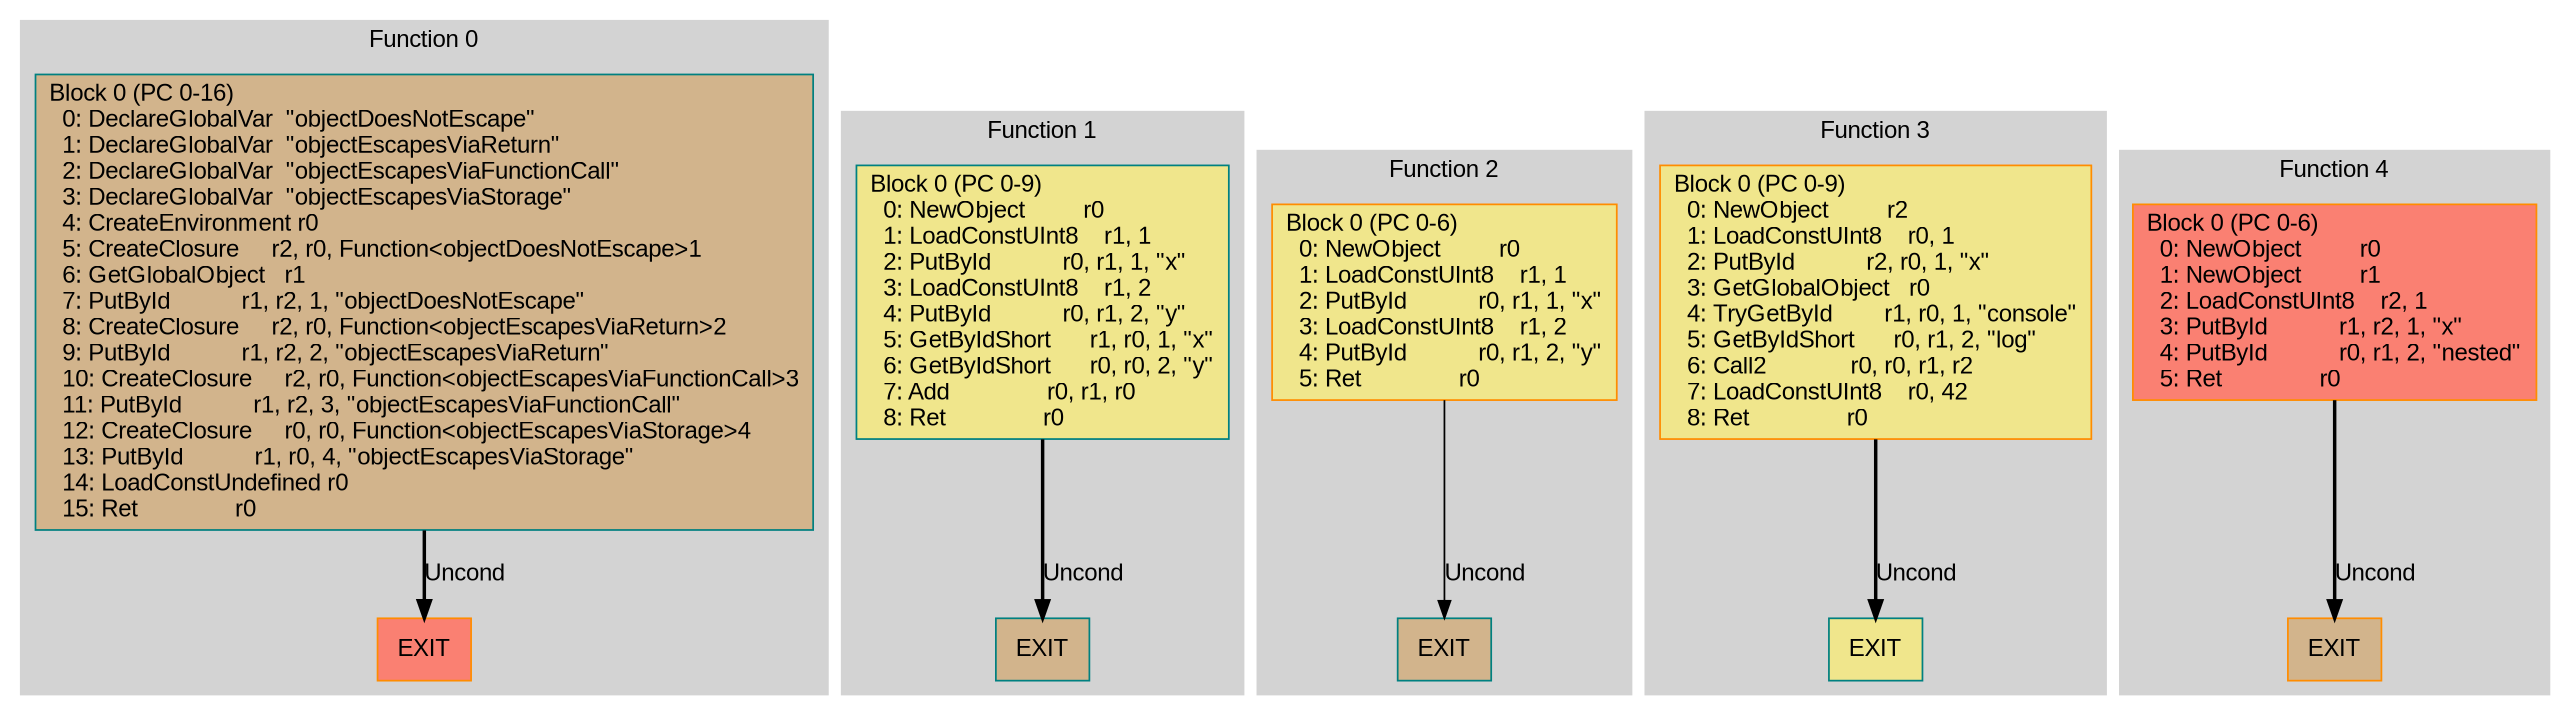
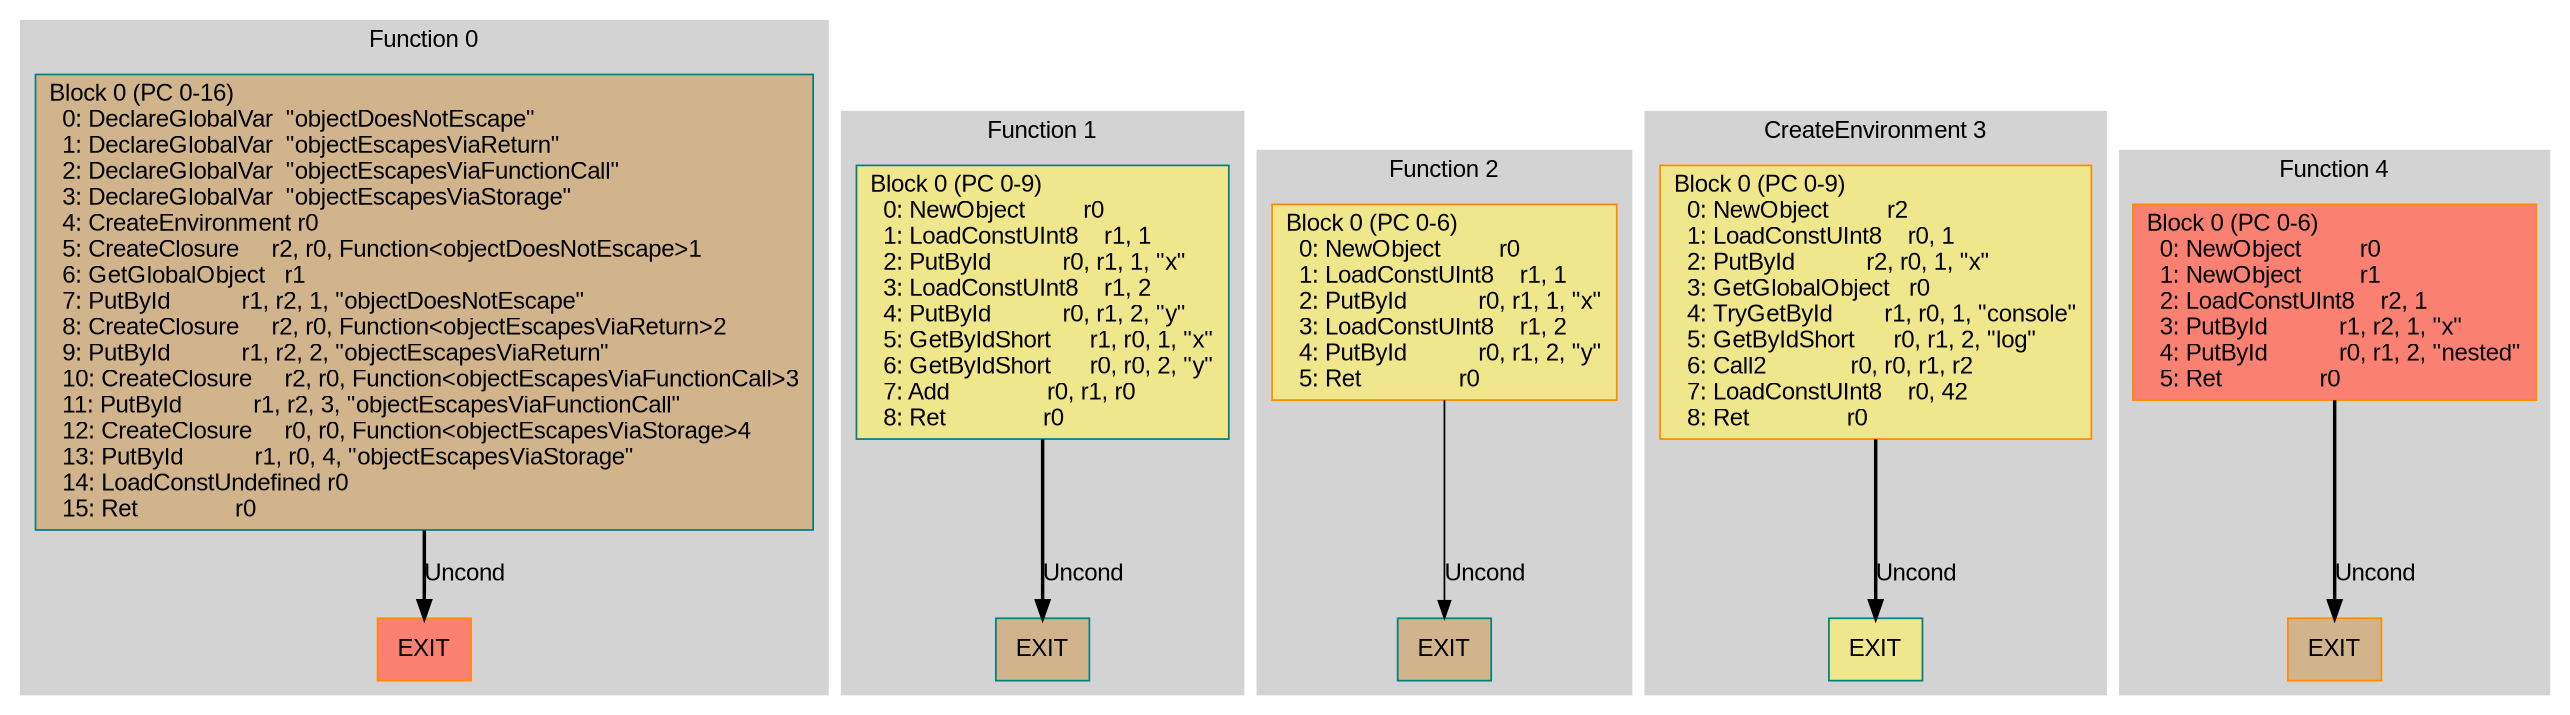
cluster "Function 3": label "Function 3" -> "CreateEnvironment 3"
